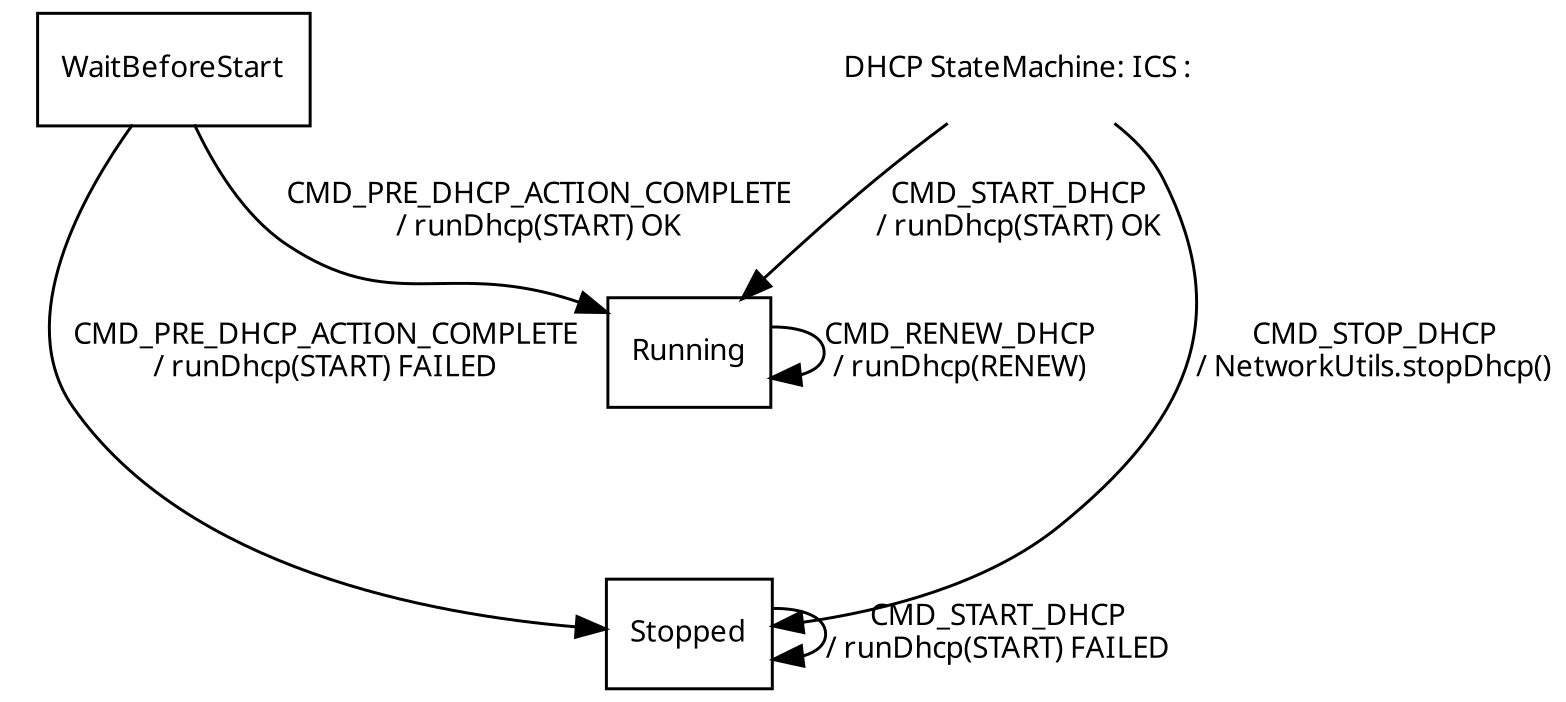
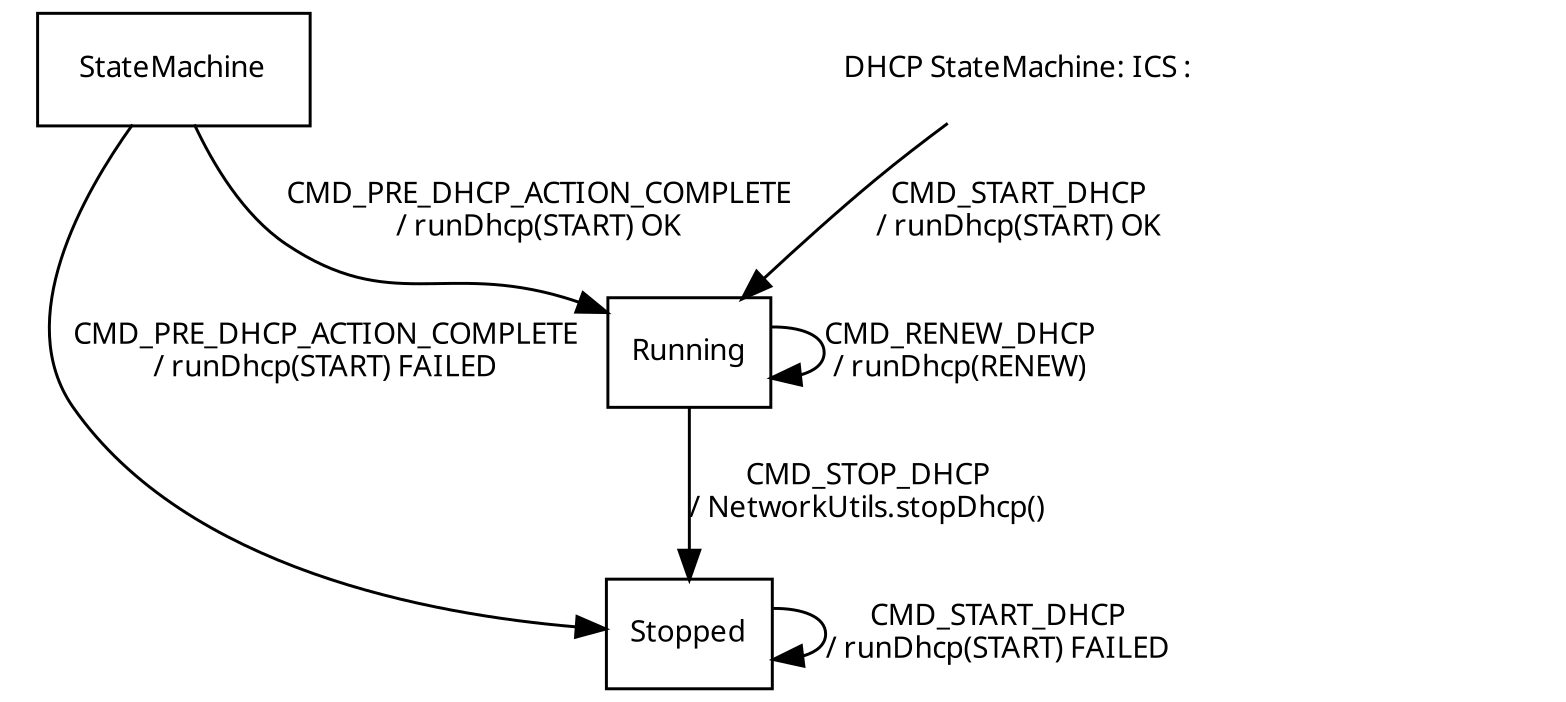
node "WaitBeforeStart": label "WaitBeforeStart" -> "StateMachine"
edge "DHCP StateMachine: ICS :" -> "Stopped": now "Running" -> "Stopped"
